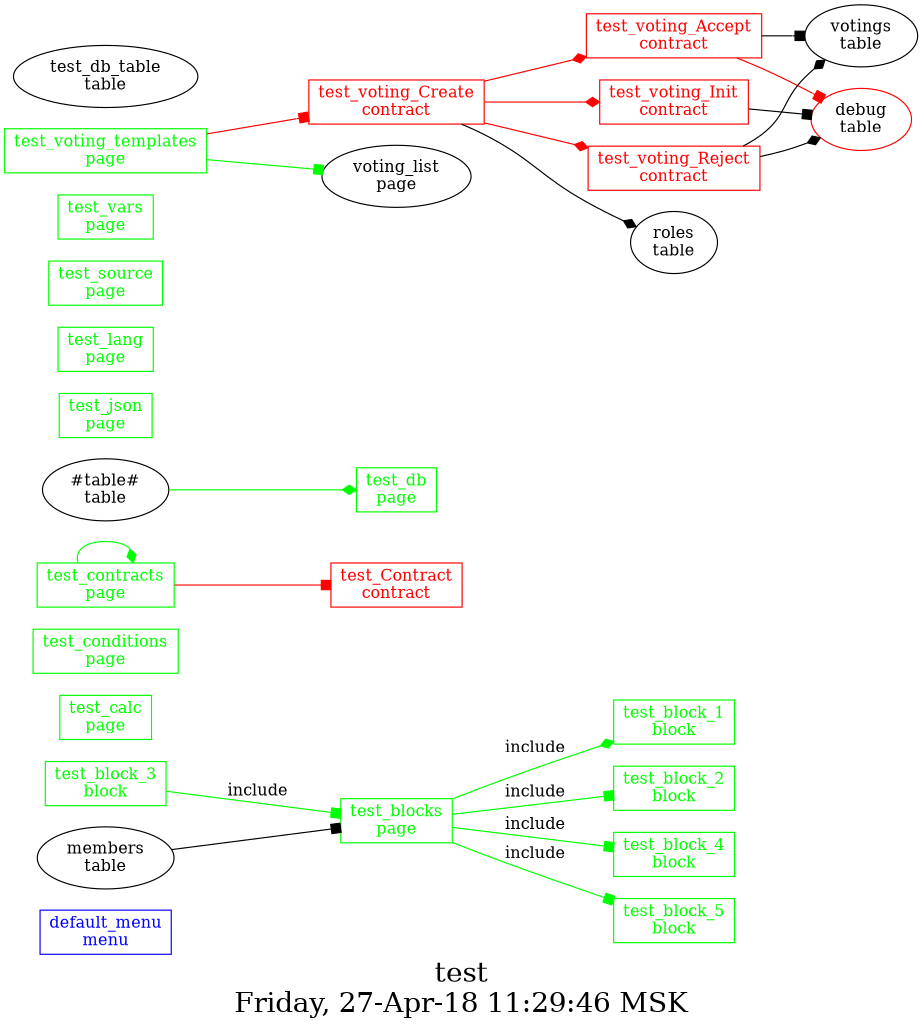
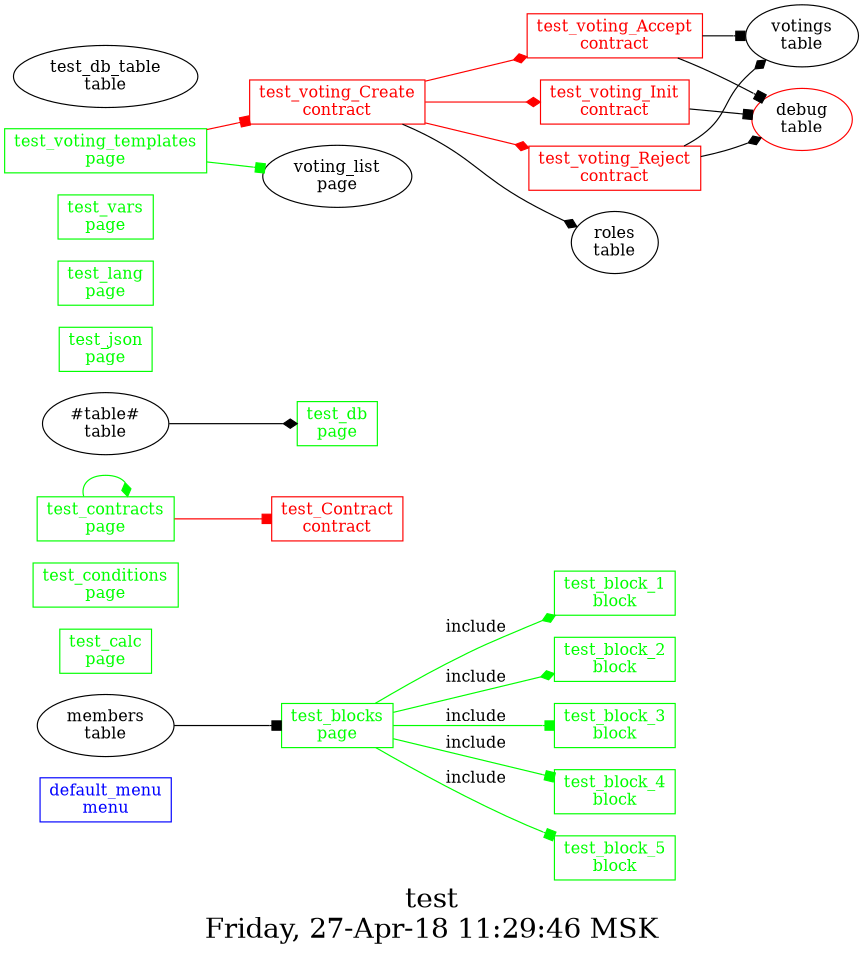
edge "test_voting_Accept contract" -> "debug table": color red -> black
node "test_source page": removed
edge "#table# table" -> "test_db page": color green -> black
edge "test_block_3 block" -> "test_blocks page": reversed
edge "test_blocks page" -> "test_block_2 block": arrowhead box -> diamond
